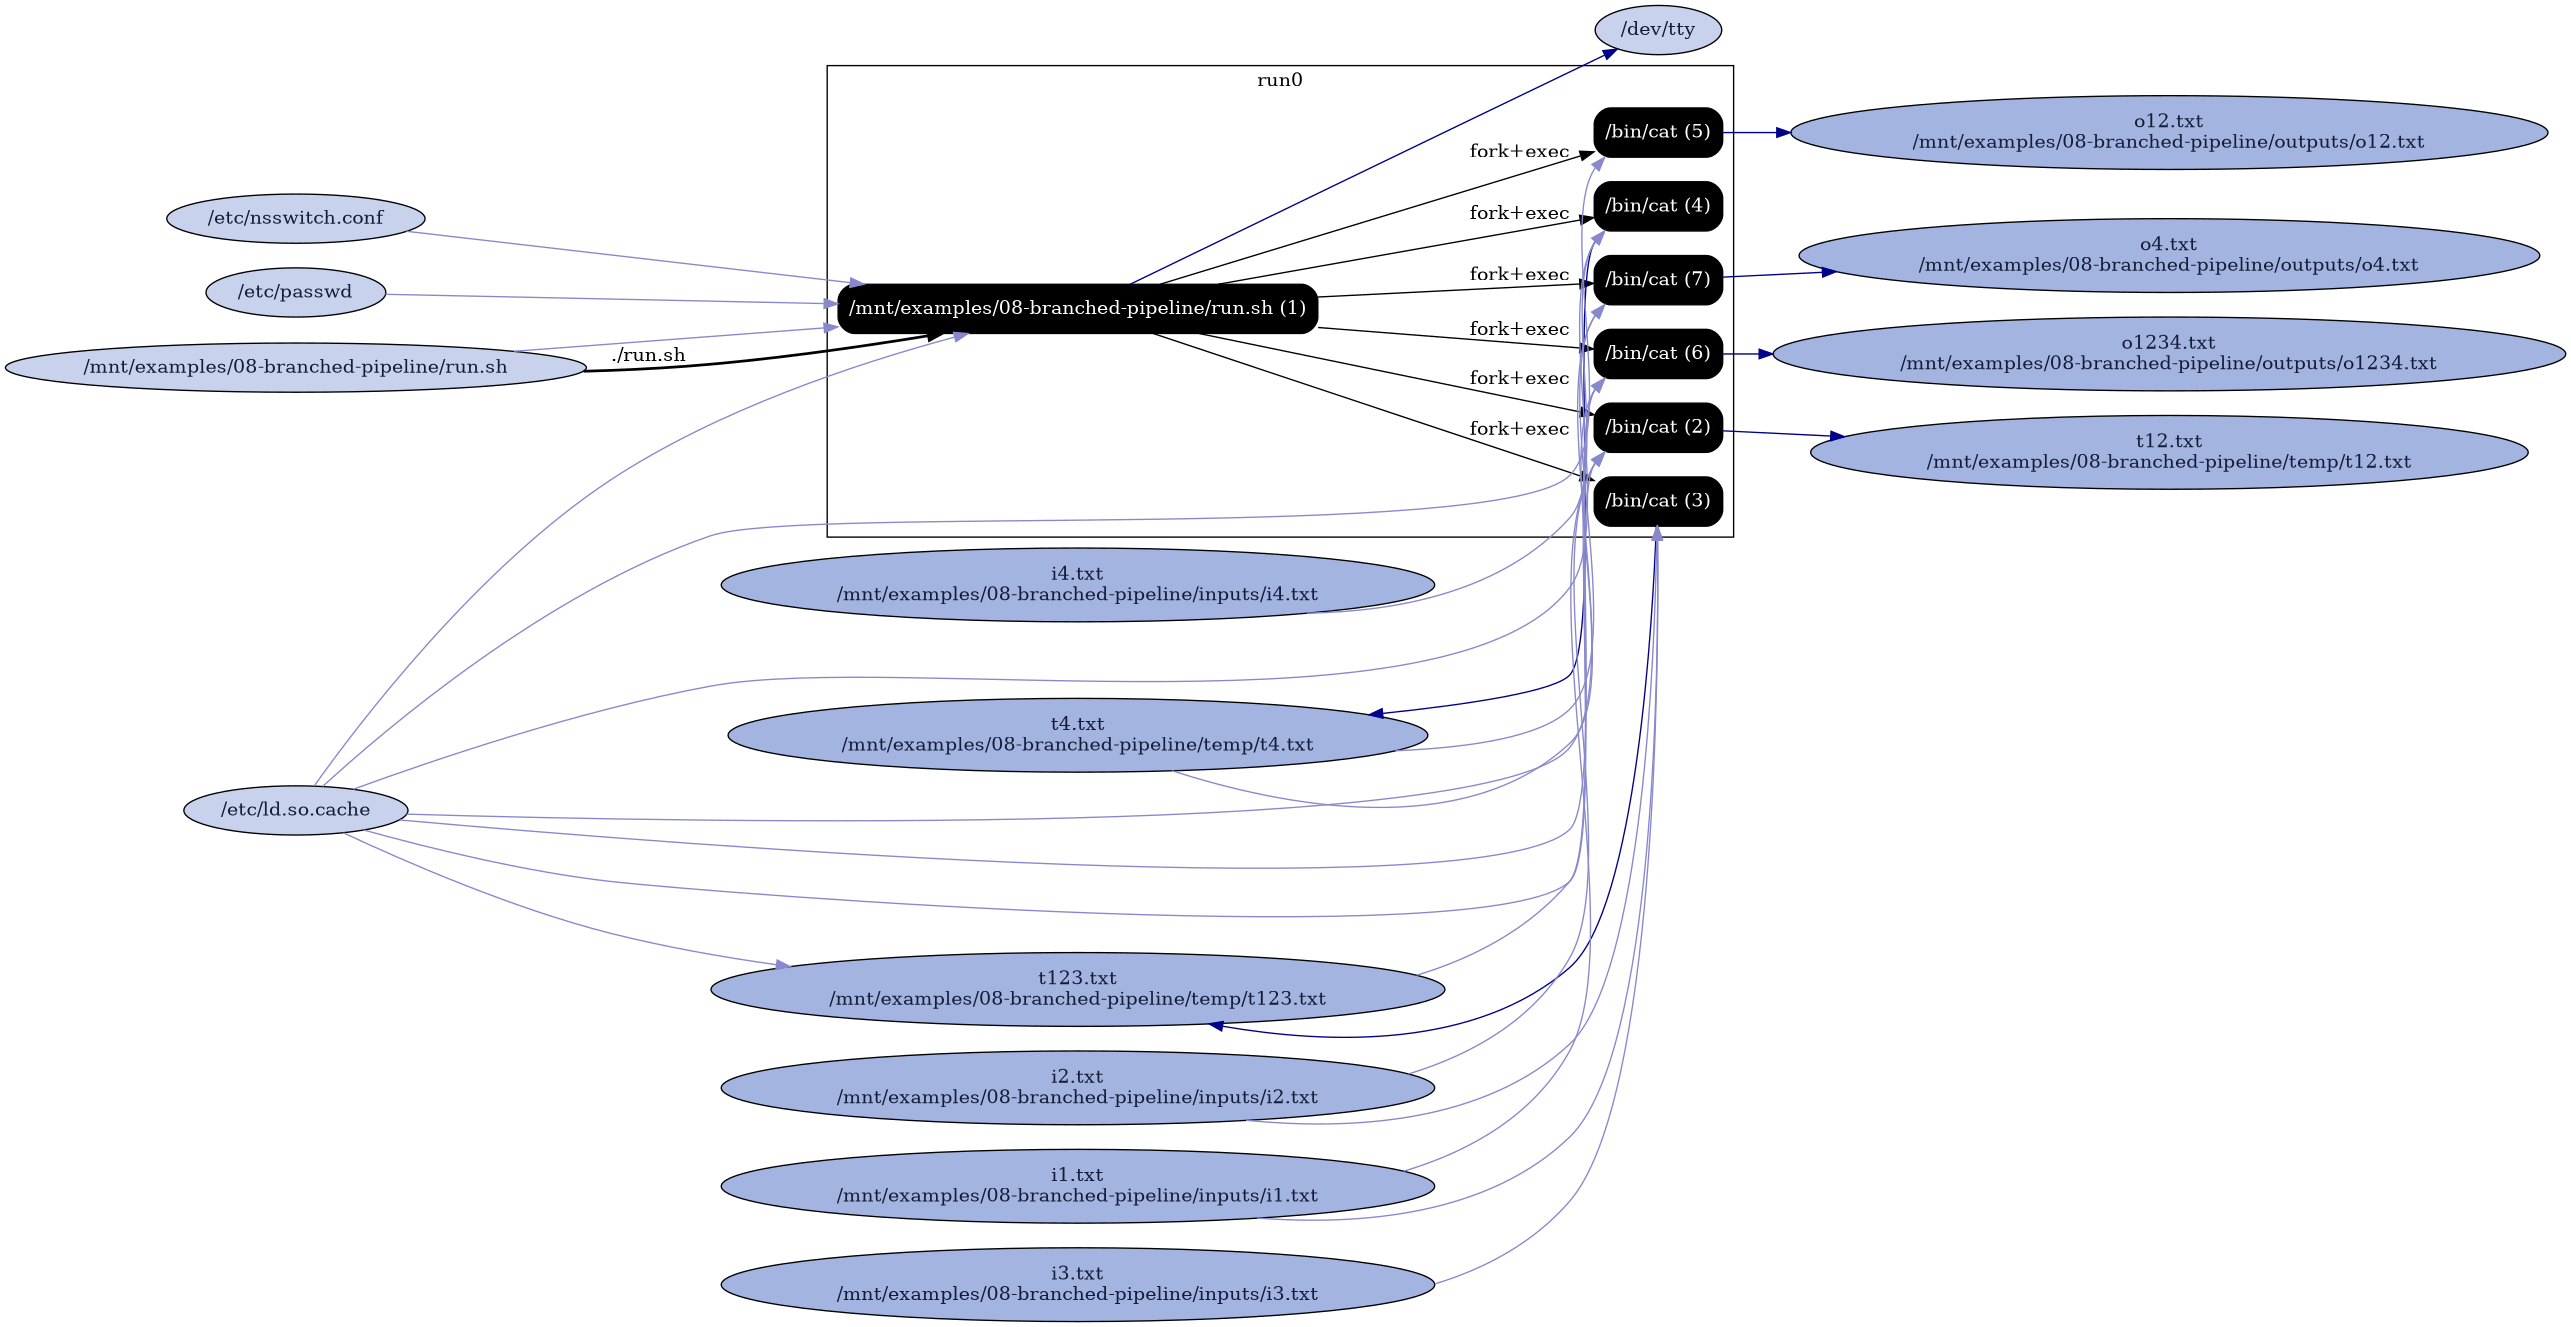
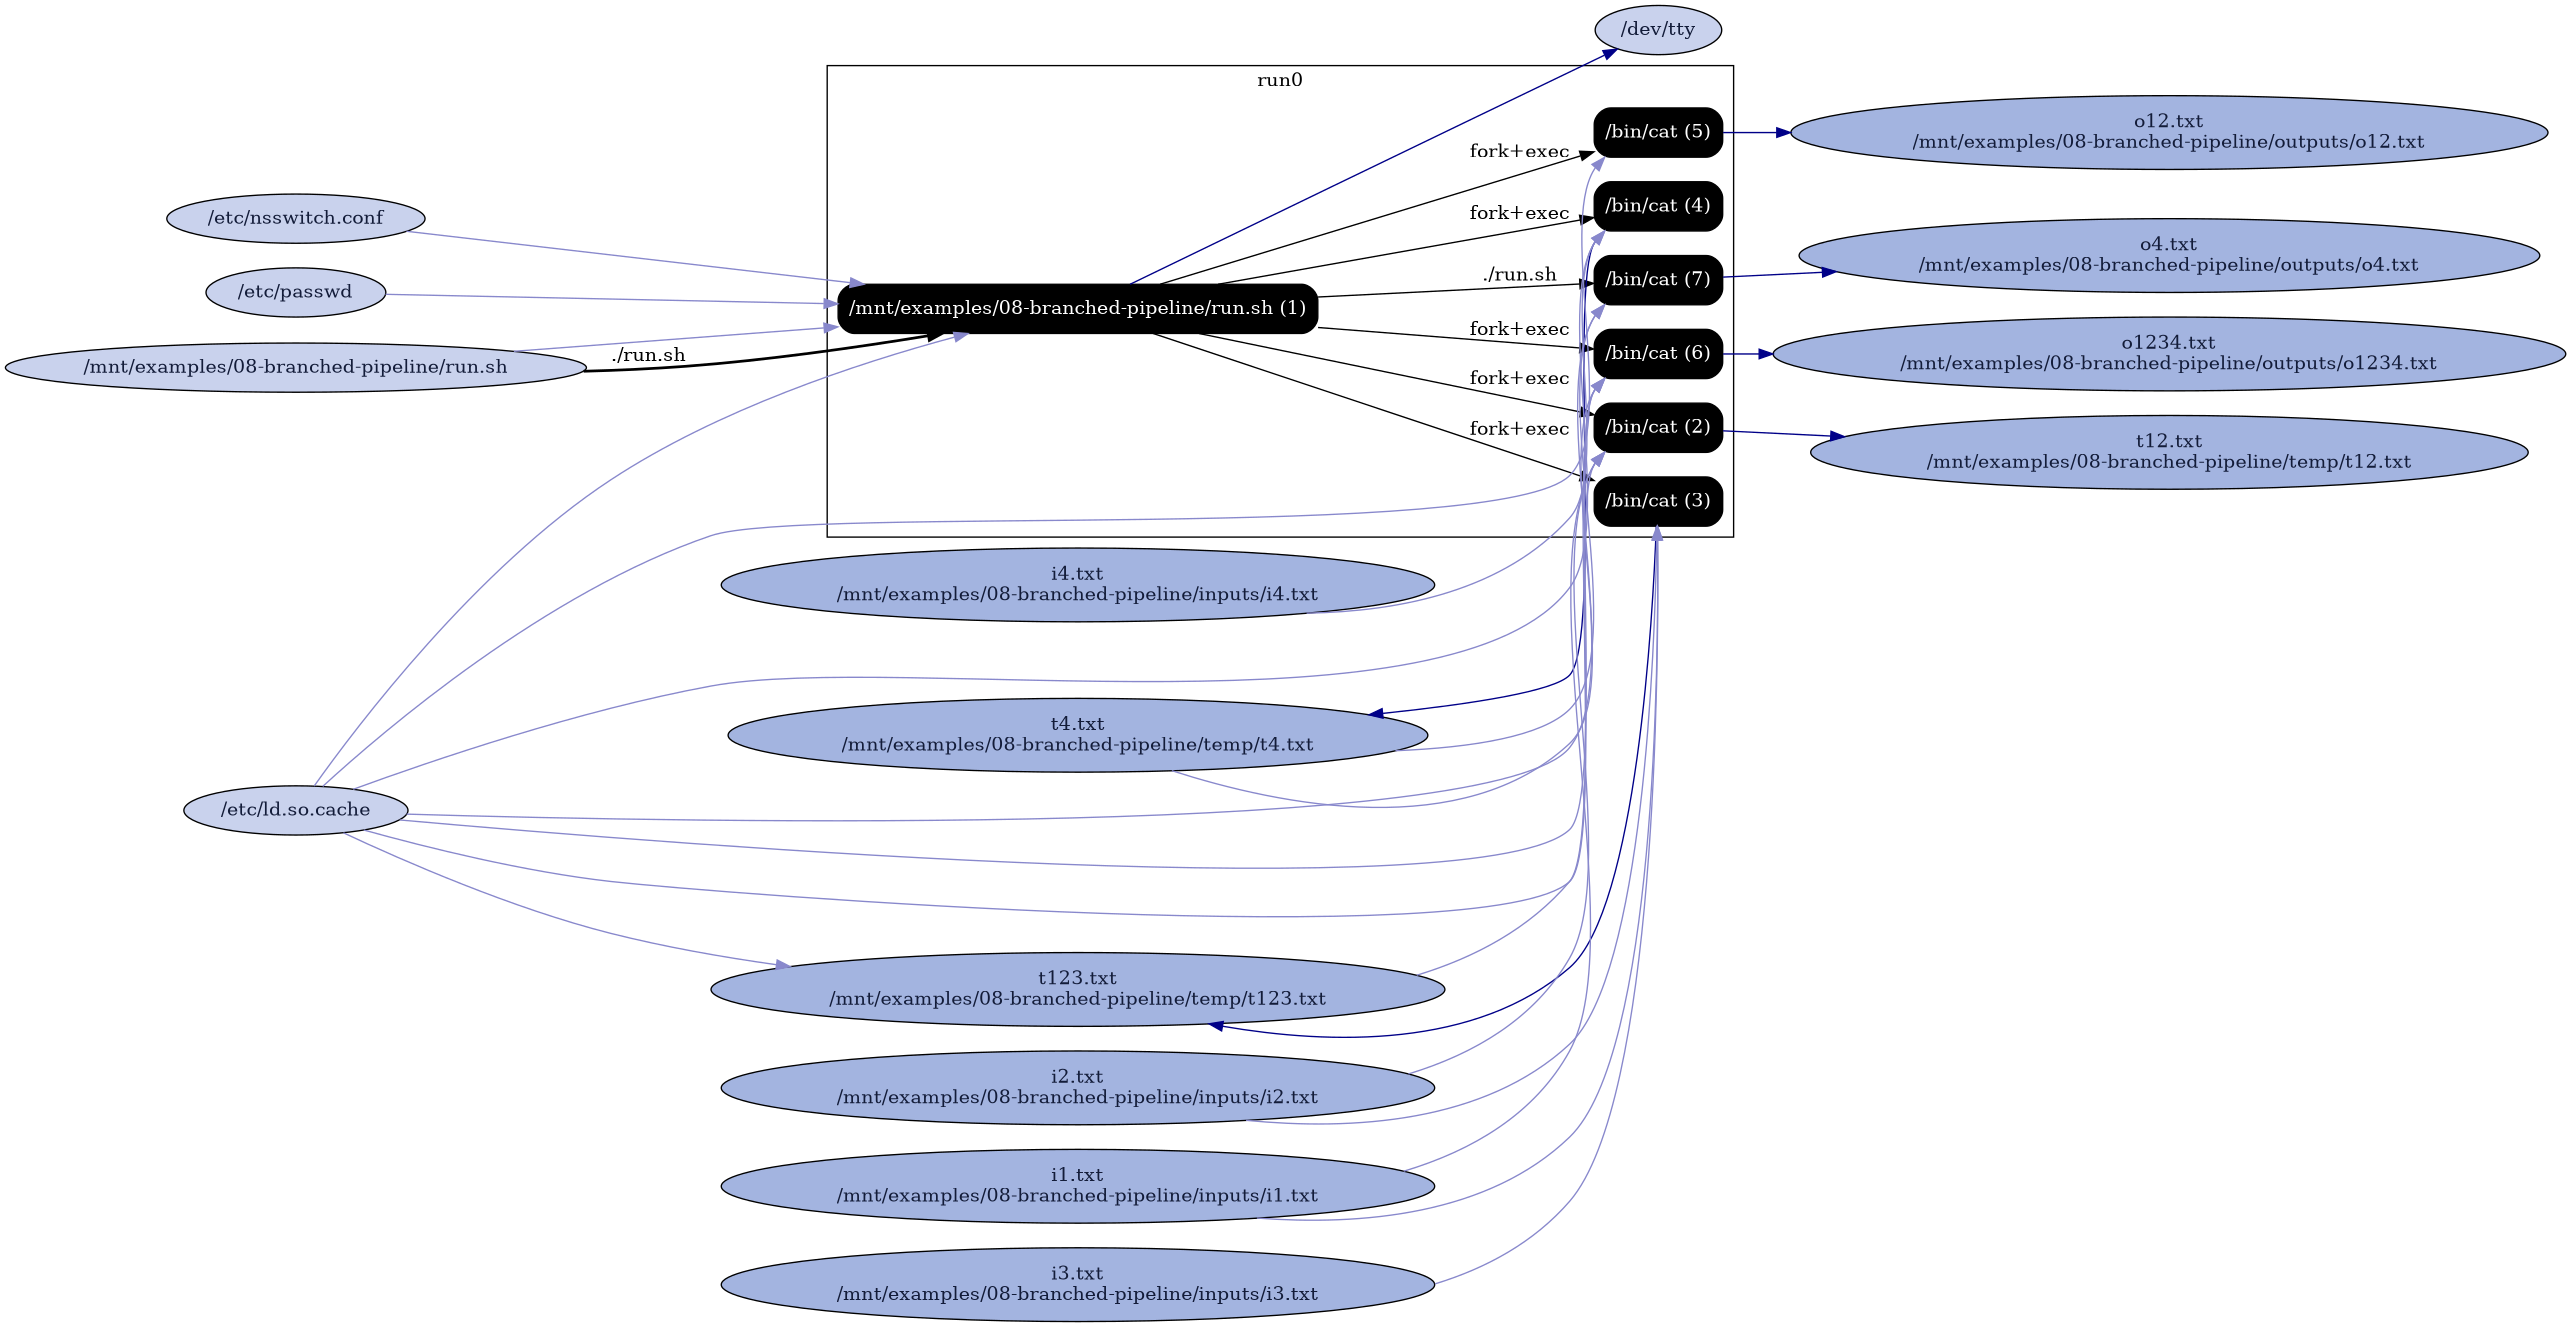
edge "/mnt/examples/08-branched-pipeline/run.sh (1)" -> "/bin/cat (7)": label "fork+exec" -> "./run.sh"
